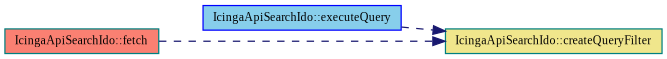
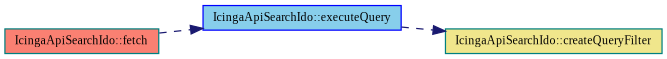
edge "IcingaApiSearchIdo::fetch" -> "IcingaApiSearchIdo::createQueryFilter": now "IcingaApiSearchIdo::fetch" -> "IcingaApiSearchIdo::executeQuery"
